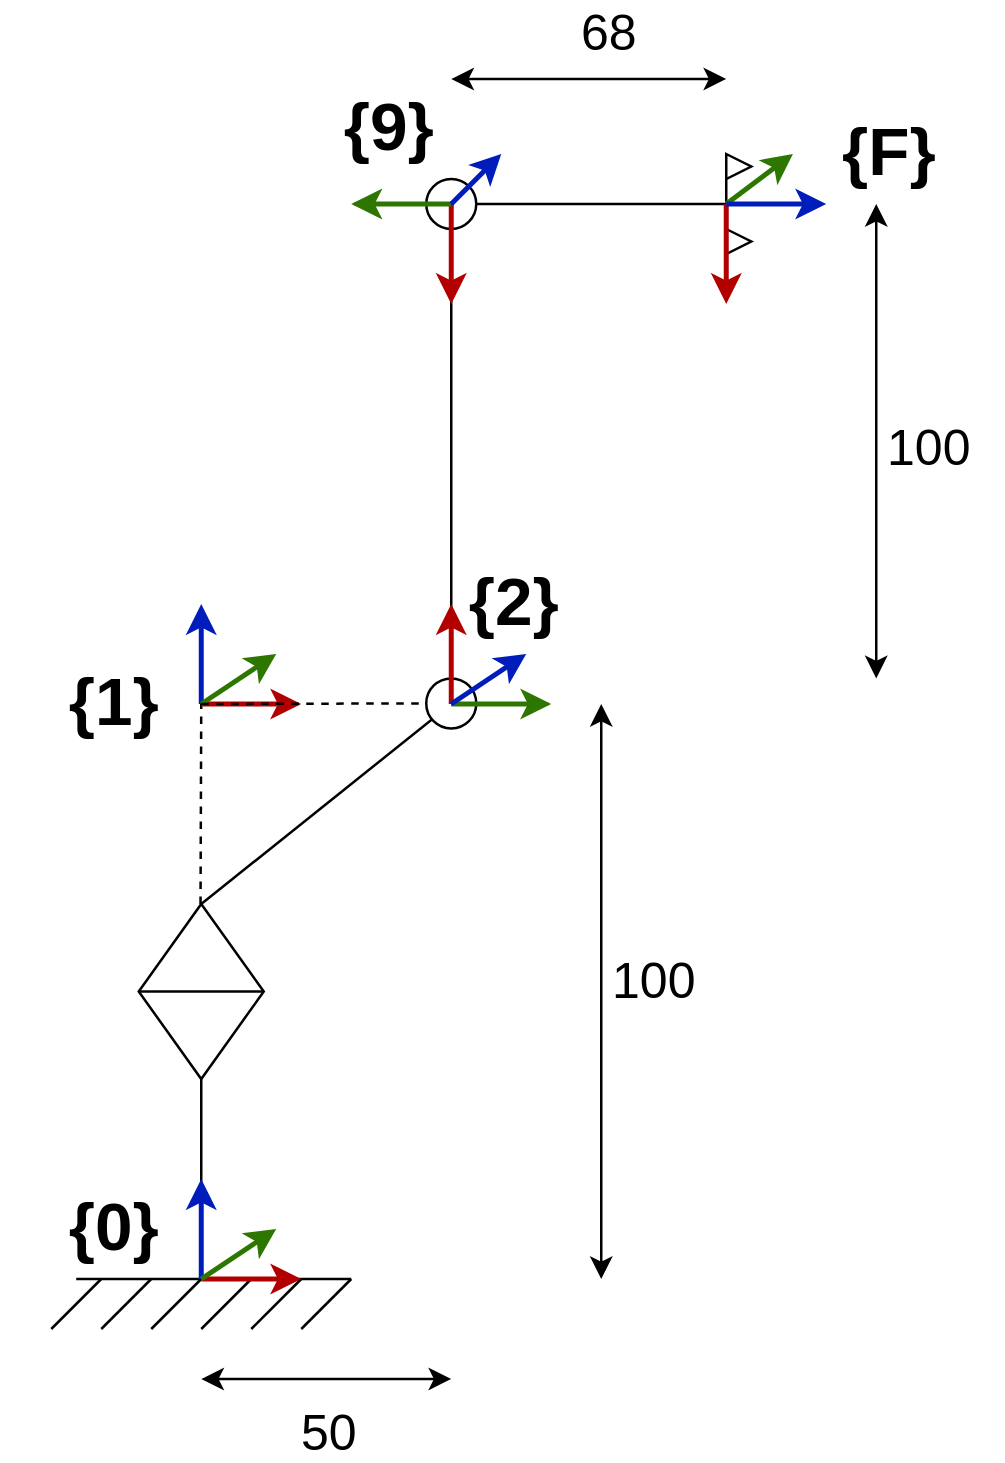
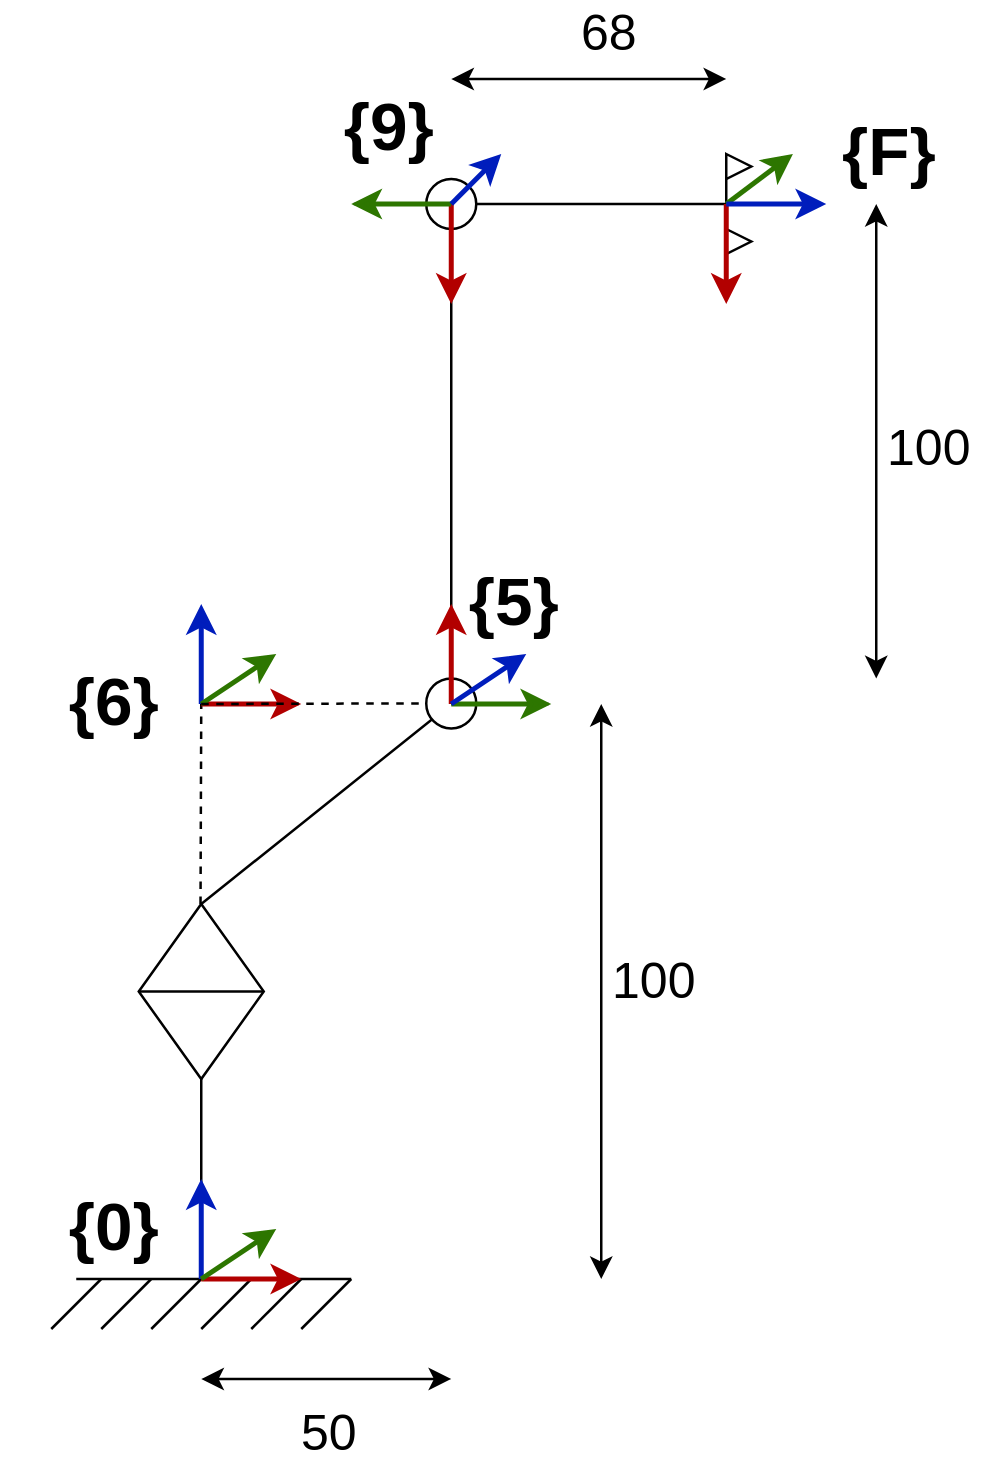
node "{2}": label "{2}" -> "{5}"
node "{1}": label "{1}" -> "{6}"
